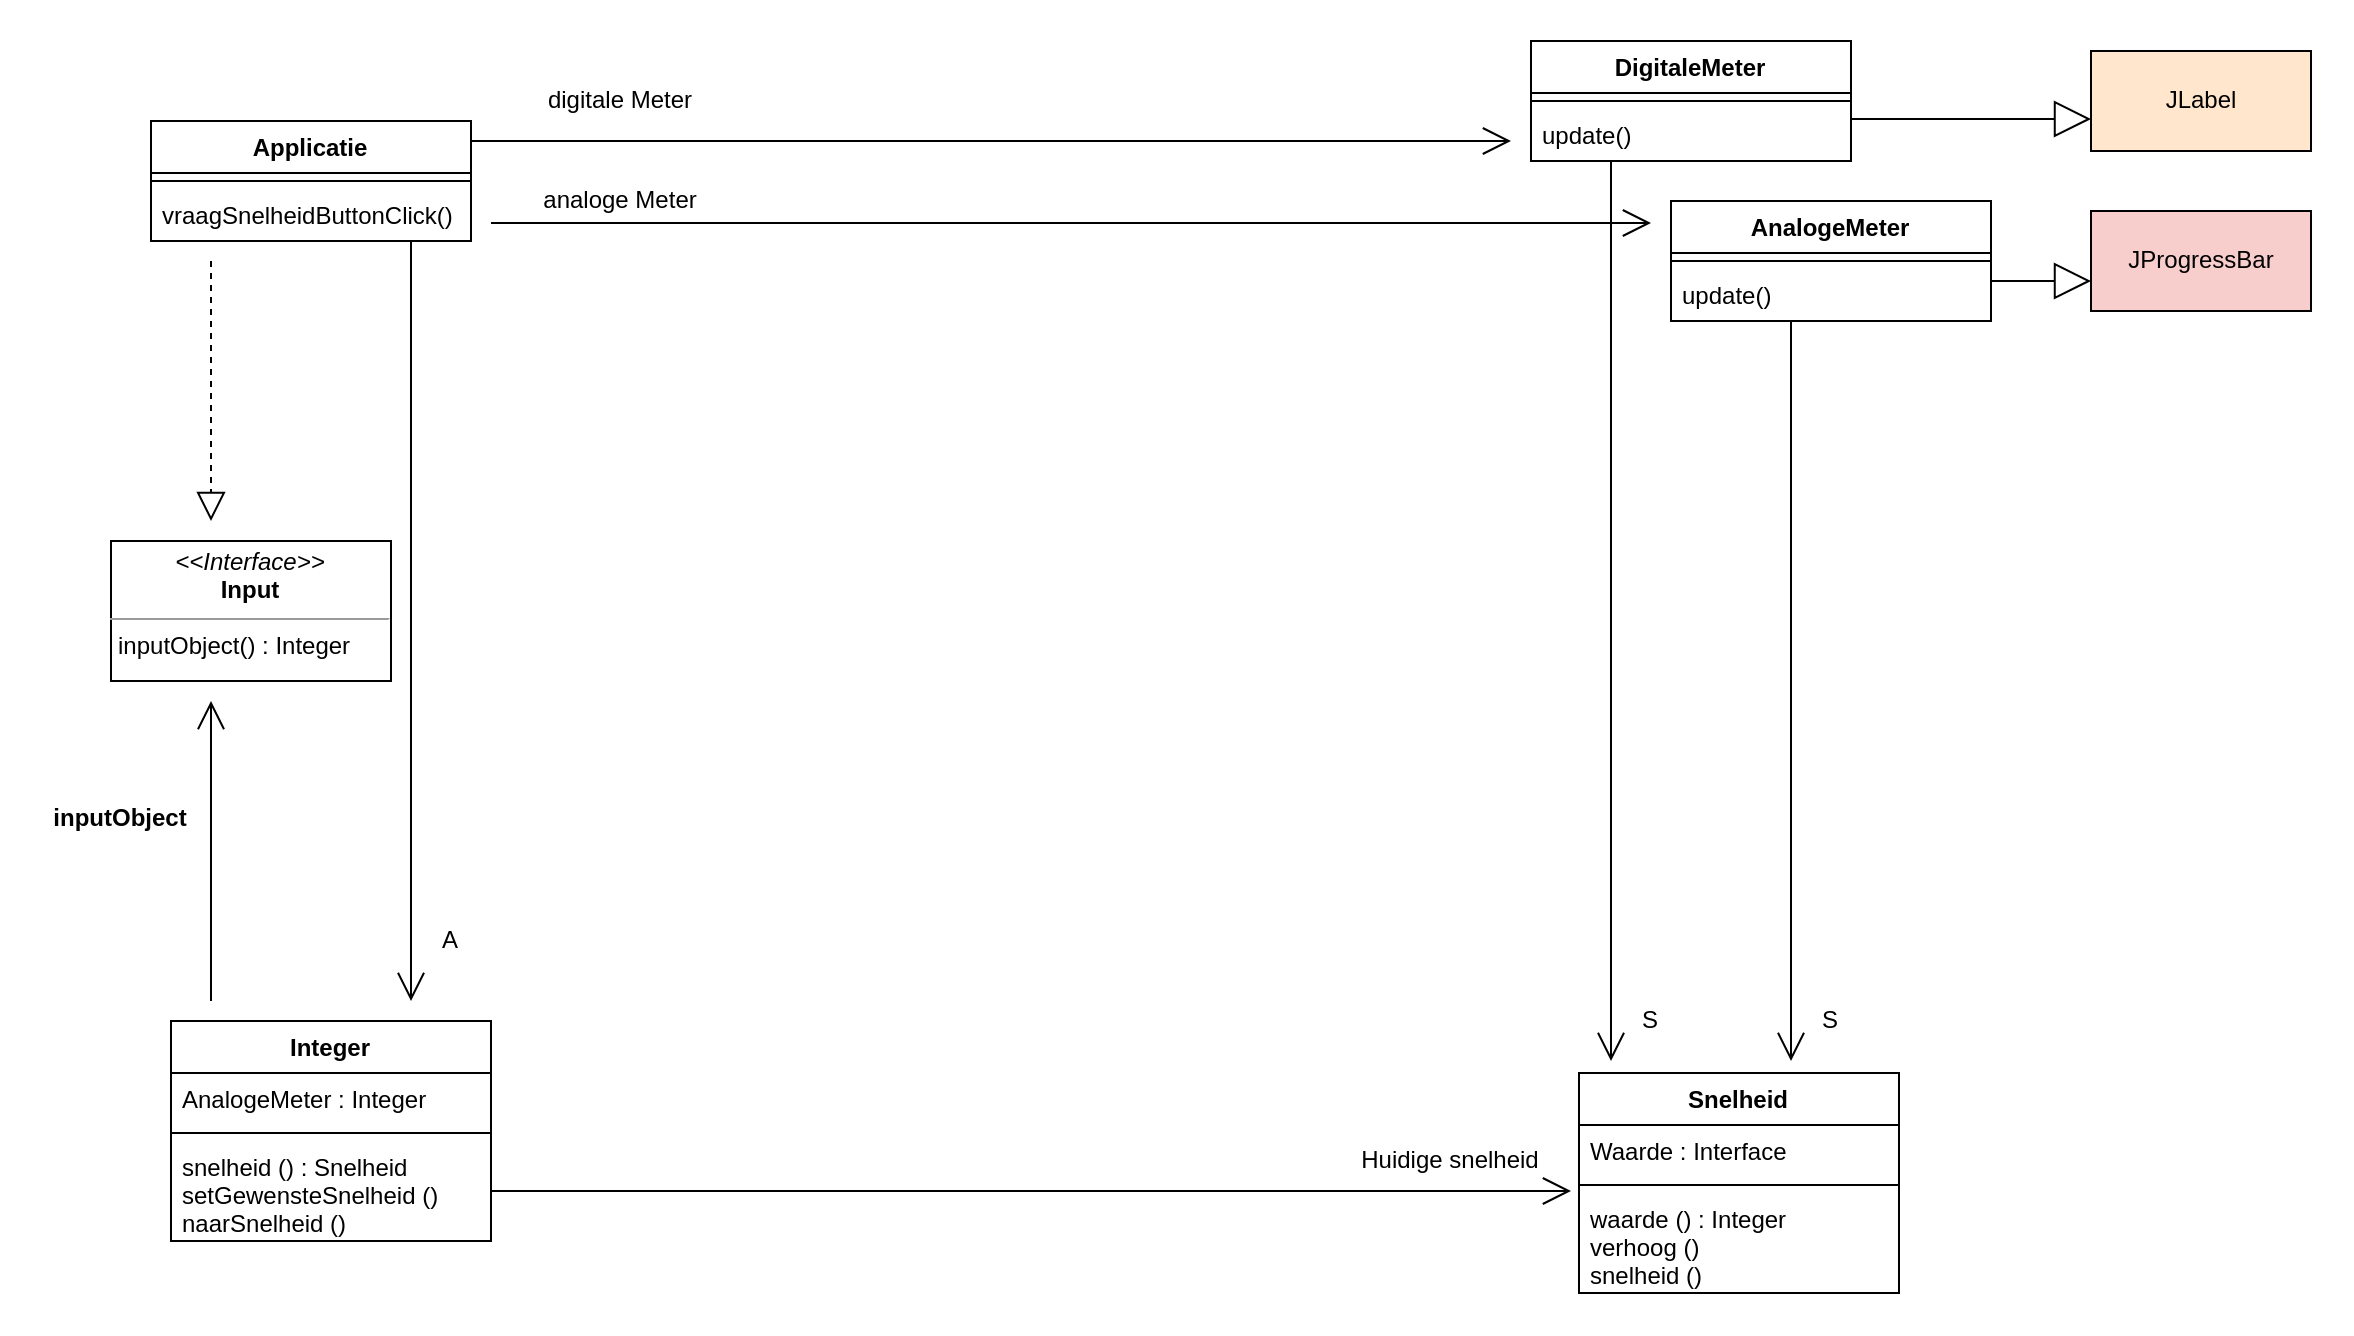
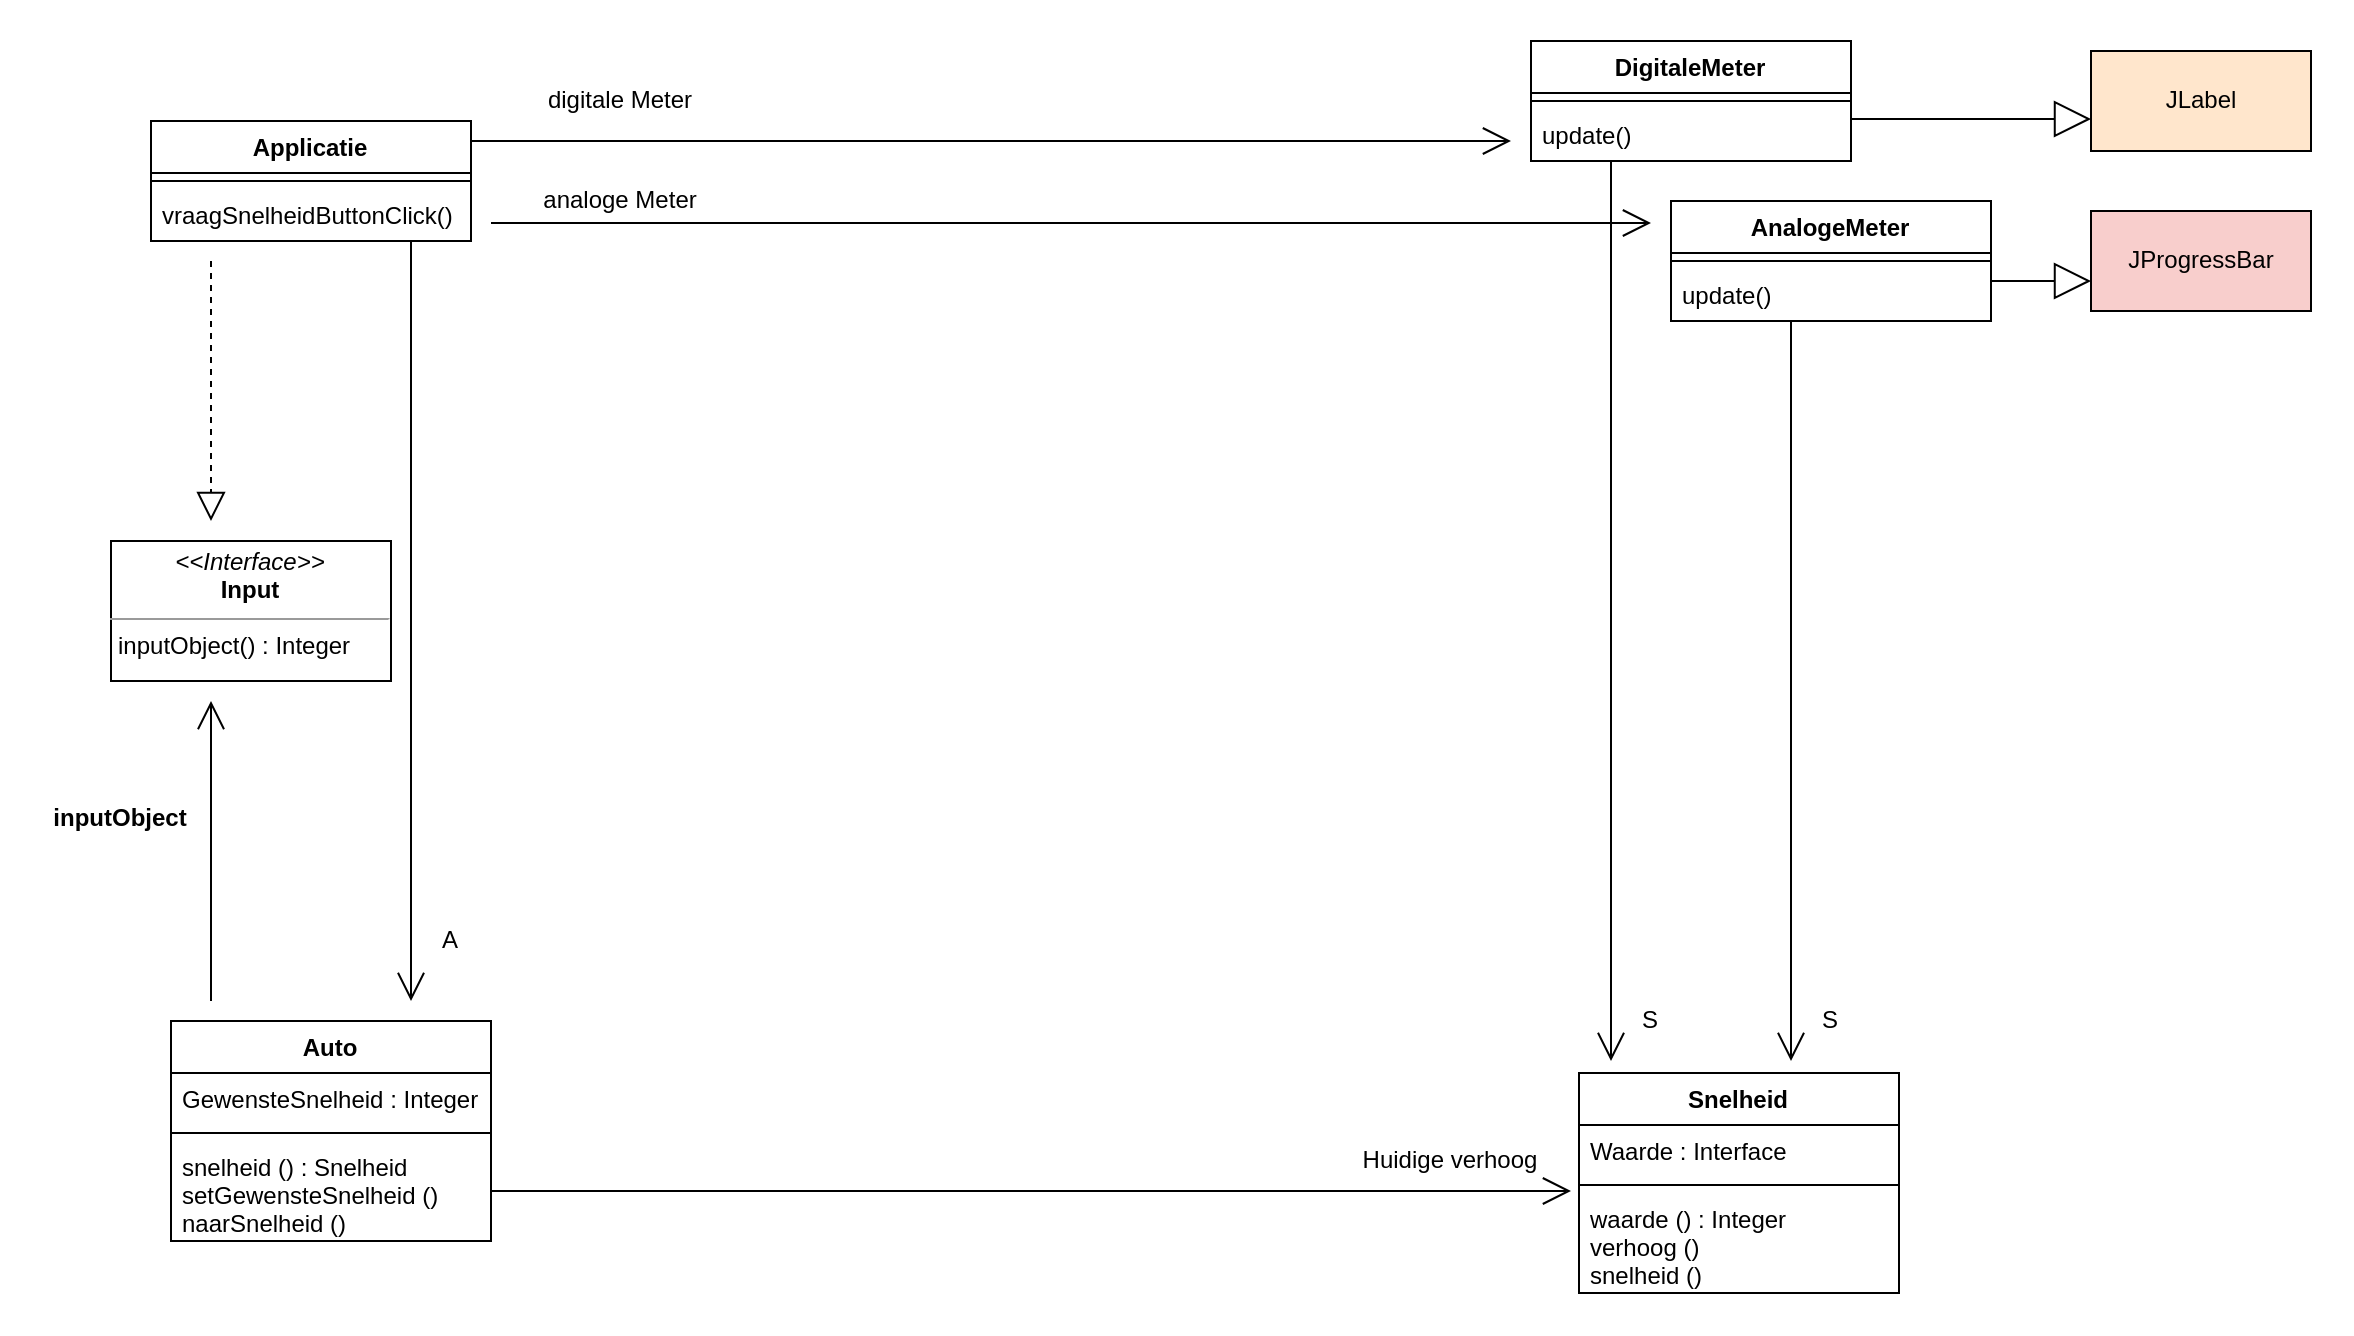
node "Integer": label "Integer" -> "Auto"
node "AnalogeMeter : Integer": label "AnalogeMeter : Integer" -> "GewensteSnelheid : Integer"
node "Huidige snelheid": label "Huidige snelheid" -> "Huidige verhoog"
